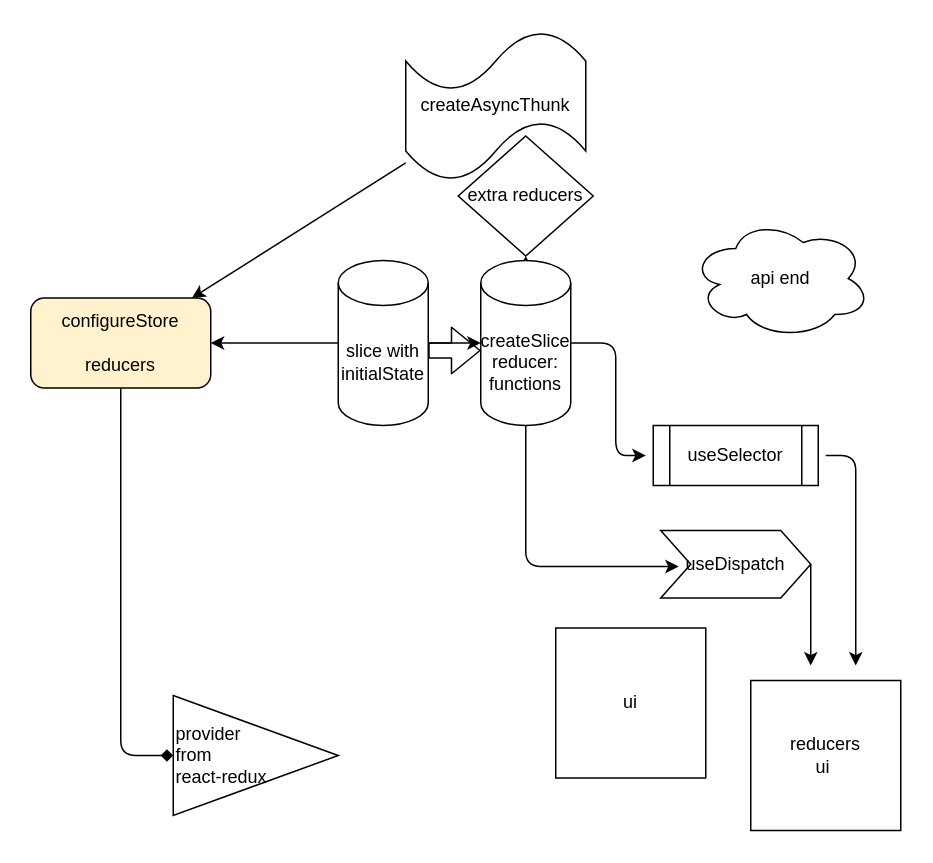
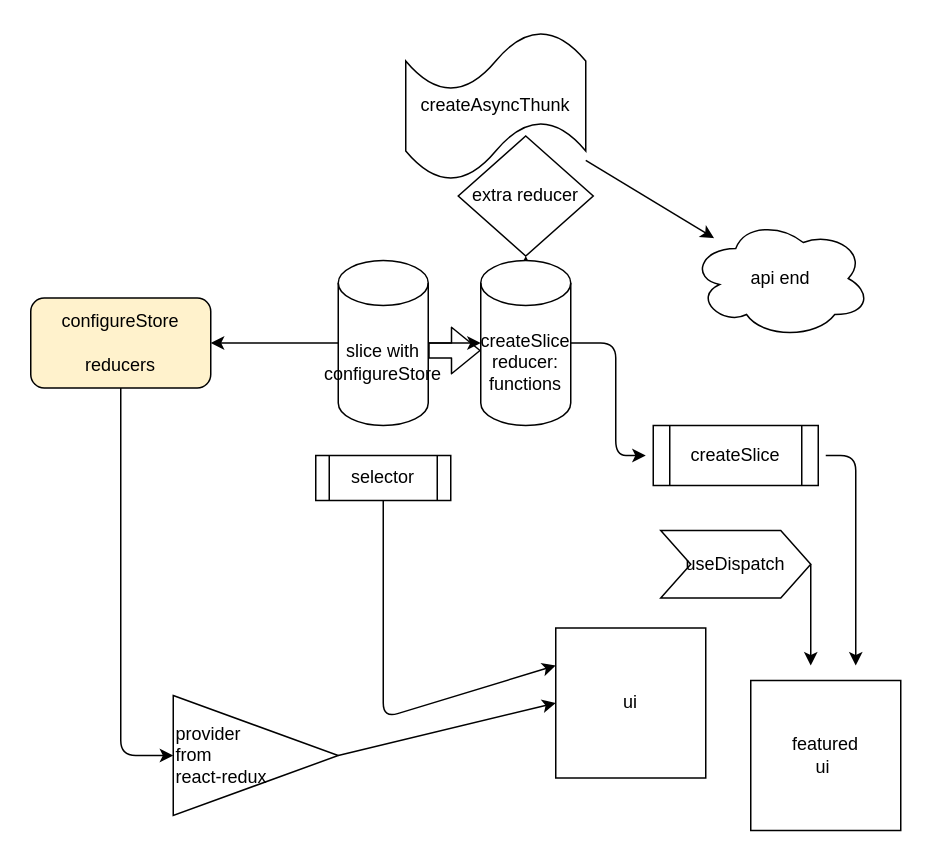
node "extra reducers": label "extra reducers" -> "extra reducer"
edge "createAsyncThunk" -> "configureStore reducers": now "createAsyncThunk" -> "api end"
node "slice with initialState": label "slice with initialState" -> "slice with configureStore"
node "useSelector": label "useSelector" -> "createSlice"
node "selector": added
edge "createSlice reducer: functions" -> "useDispatch": removed
edge "selector" -> "ui": added
edge "provider from react-redux" -> "ui": added
edge "configureStore reducers" -> "provider from react-redux": arrowhead diamond -> classic
node "reducers ui": label "reducers ui" -> "featured ui"
